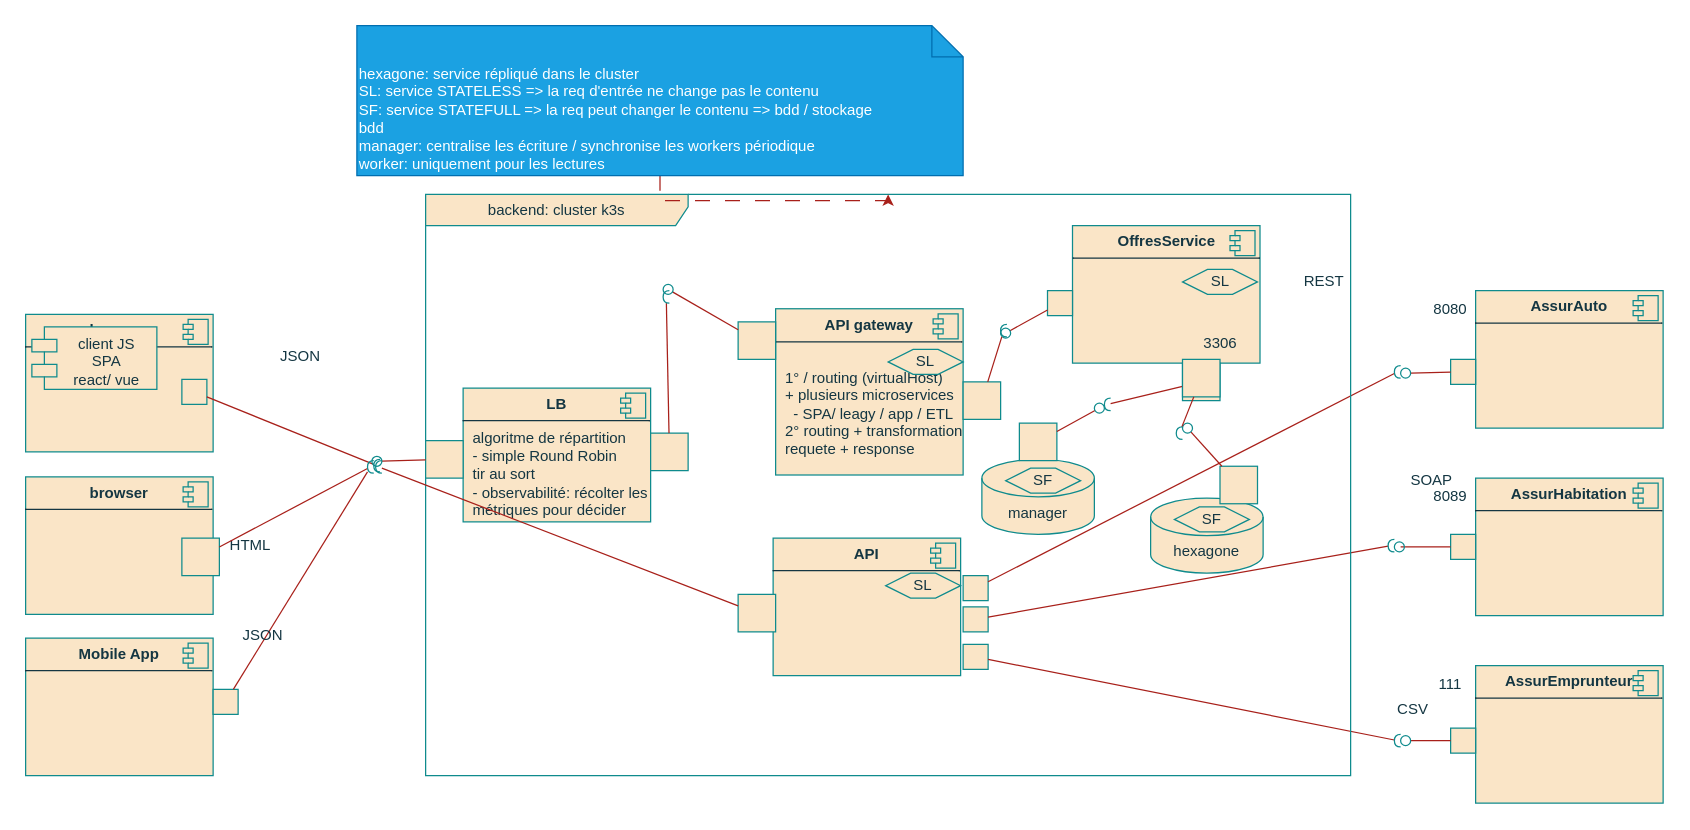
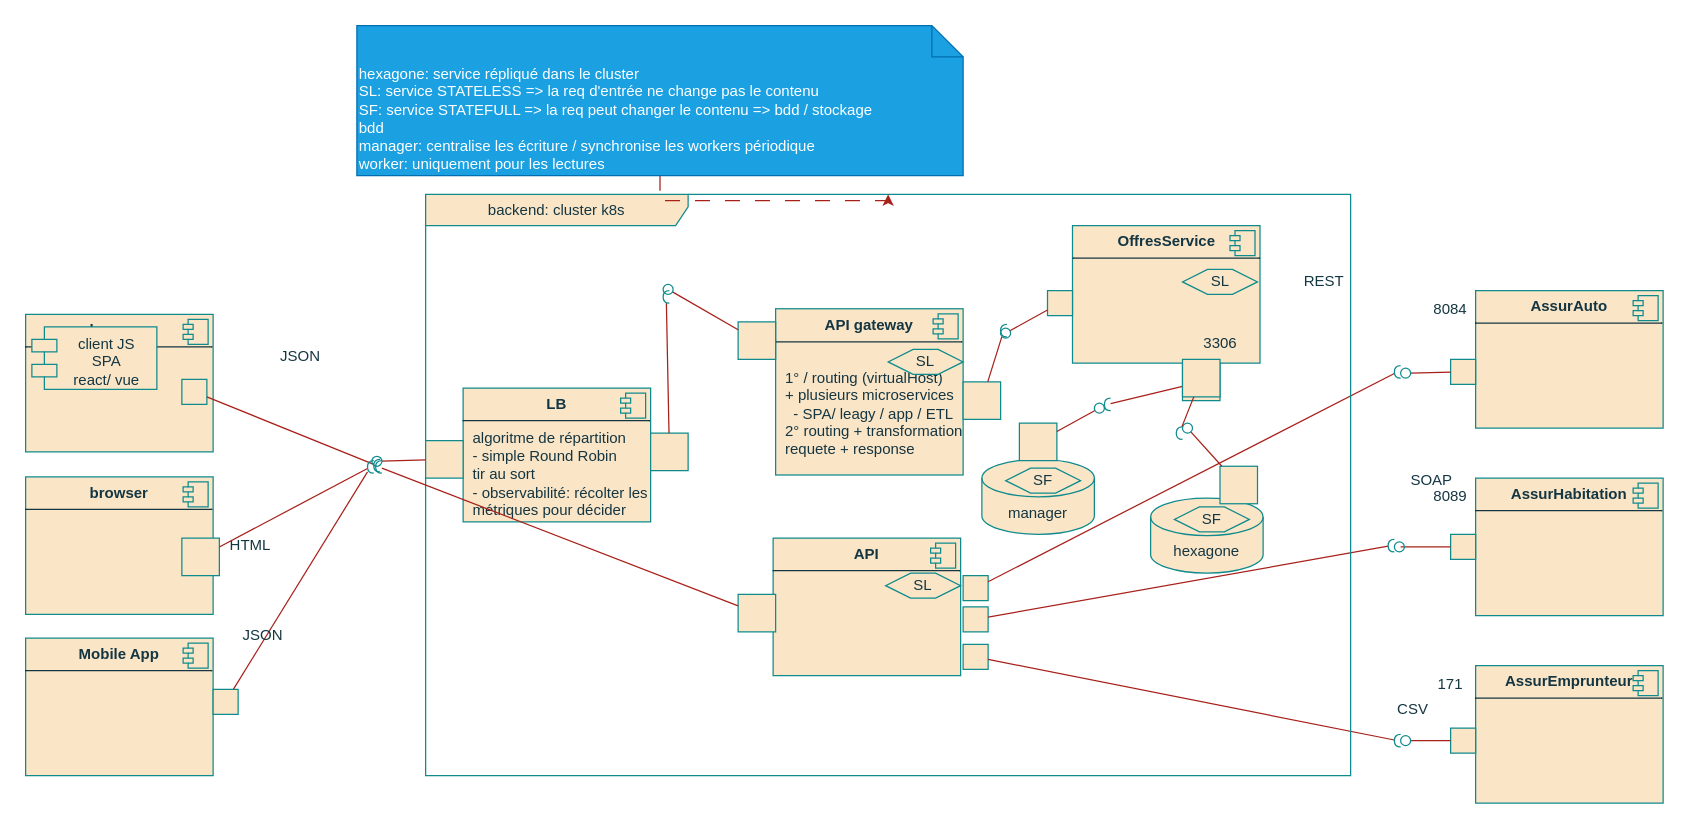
node "backend: cluster k3s": label "backend: cluster k3s" -> "backend: cluster k8s"
node "8080": label "8080" -> "8084"
node "111": label "111" -> "171"
